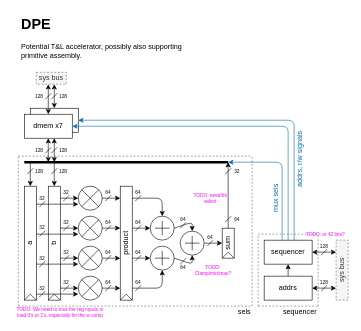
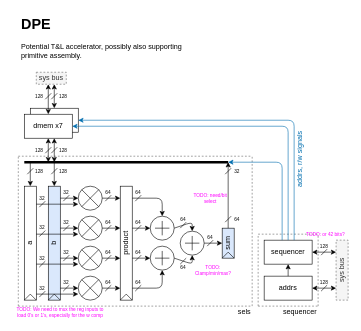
node "mux sels": removed
node "b": fillcolor #ffffff -> #dae8fc
node "sum": fillcolor #ffffff -> #dae8fc
